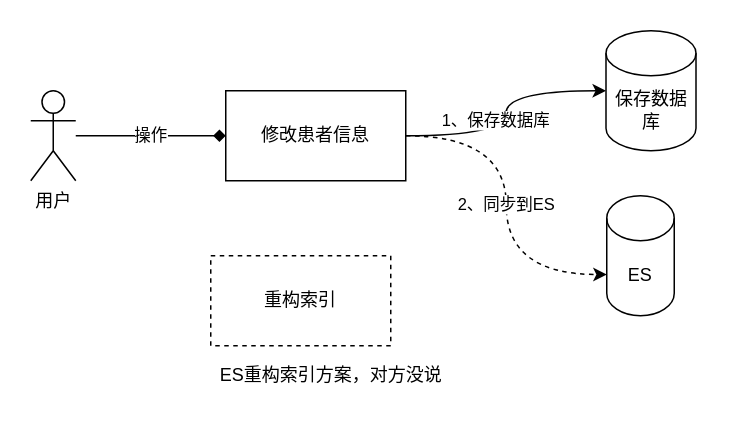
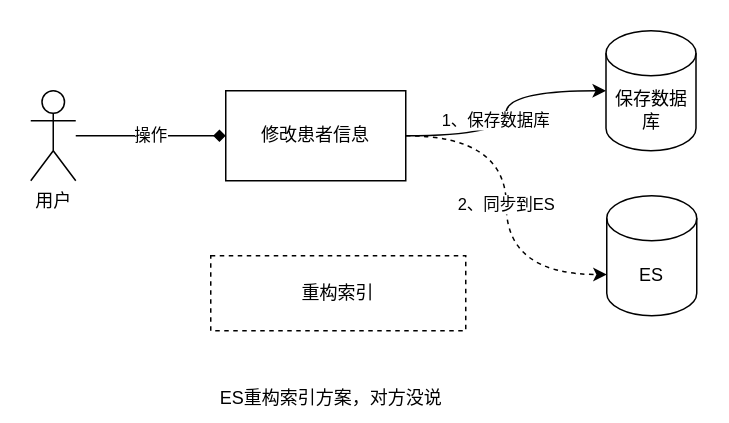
node "ES": size 68x120 -> 90x120
node "重构索引": size 180x90 -> 255x75
node "ES重构索引方案，对方没说": moved (331, 376) -> (331, 398)
